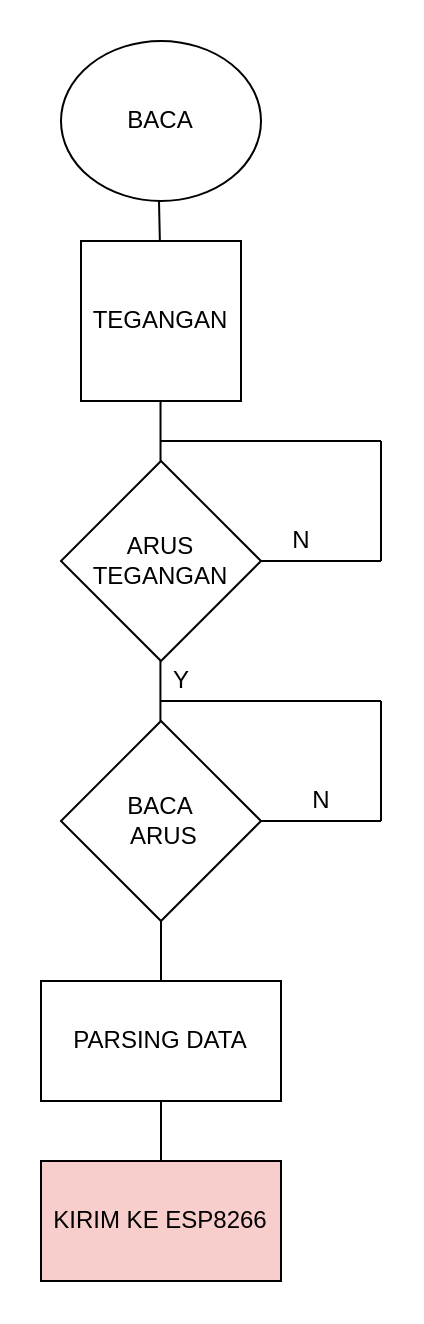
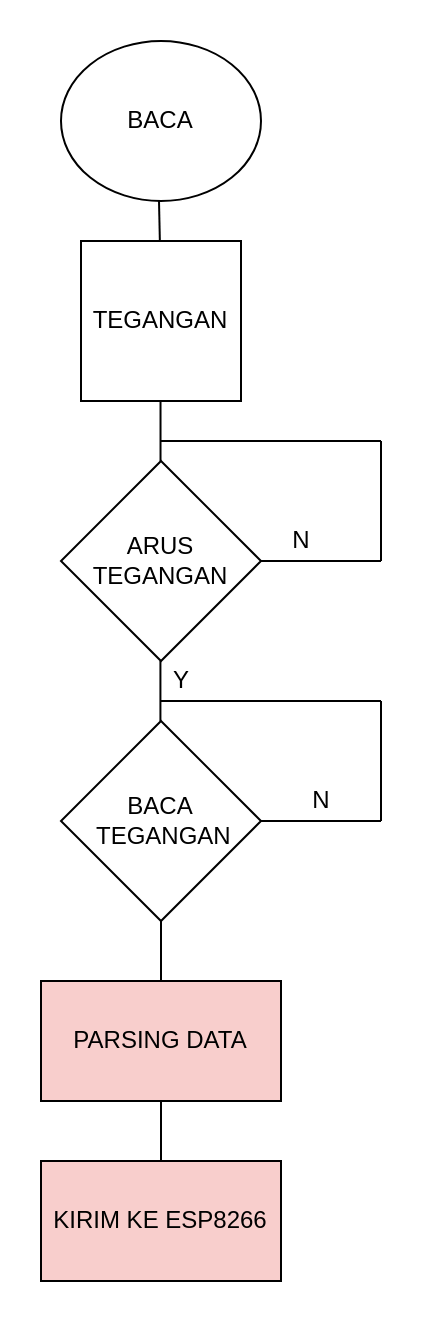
node "BACA ARUS": label "BACA ARUS" -> "BACA TEGANGAN"
node "PARSING DATA": fillcolor #ffffff -> #f8cecc
